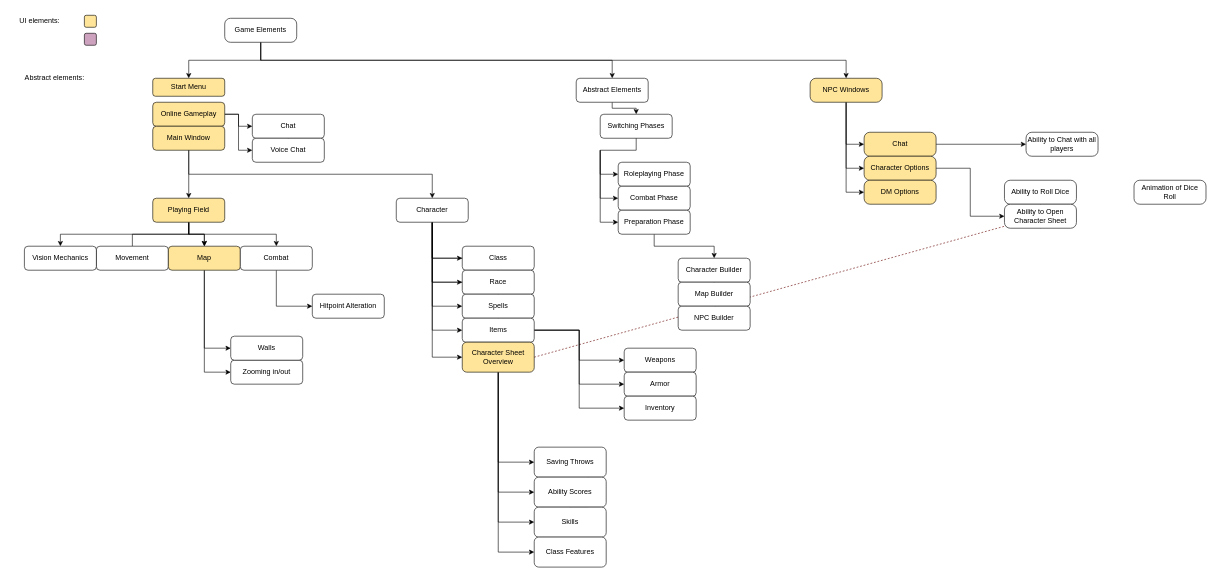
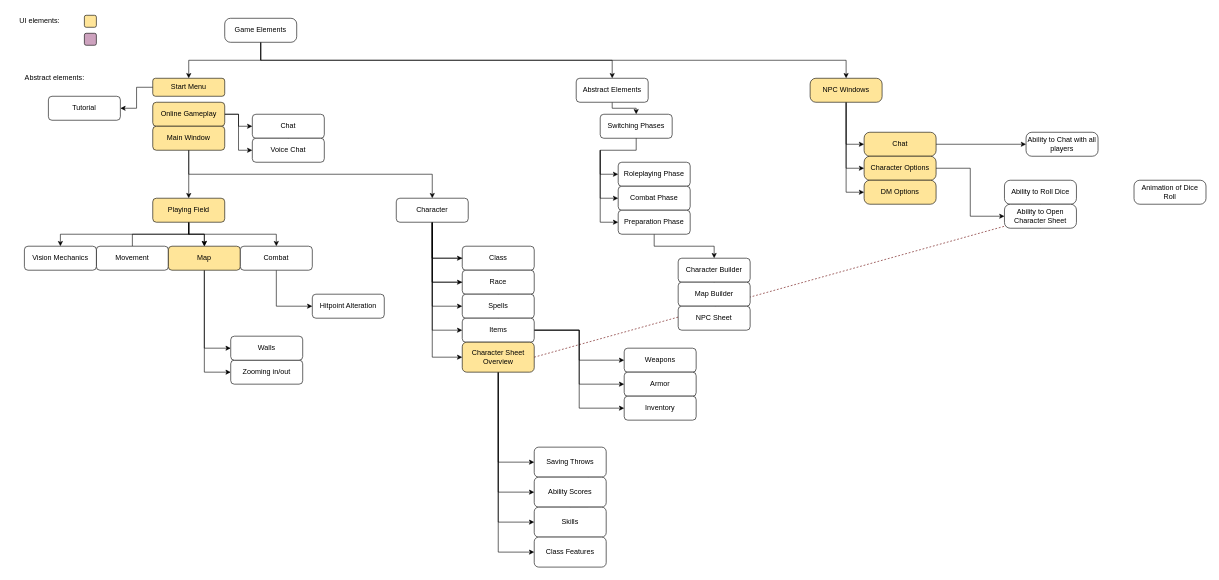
edge "Start Menu" -> "Tutorial": added
node "Tutorial": added
node "NPC Builder": label "NPC Builder" -> "NPC Sheet"
